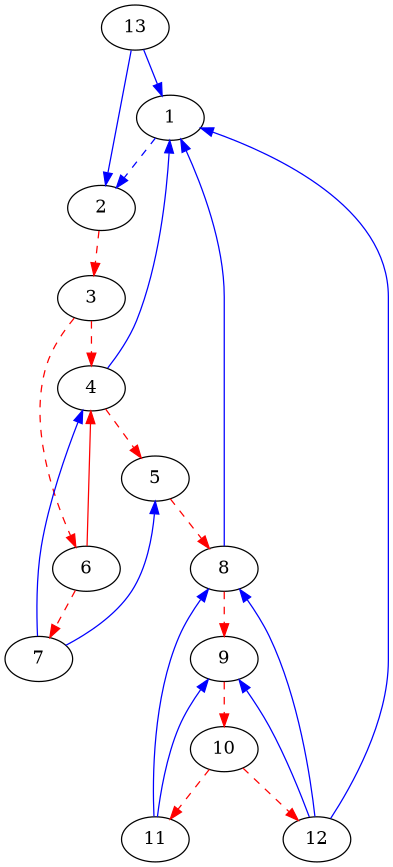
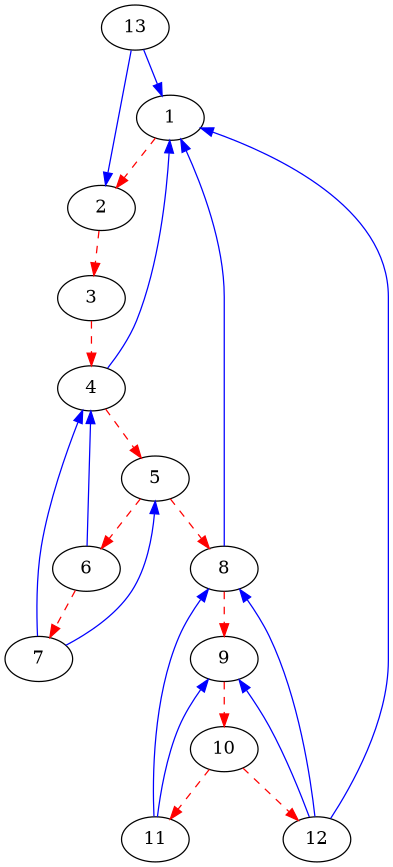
edge "1" -> "2": color blue -> red
edge "3" -> "6": now "5" -> "6"
edge "6" -> "4": color red -> blue
